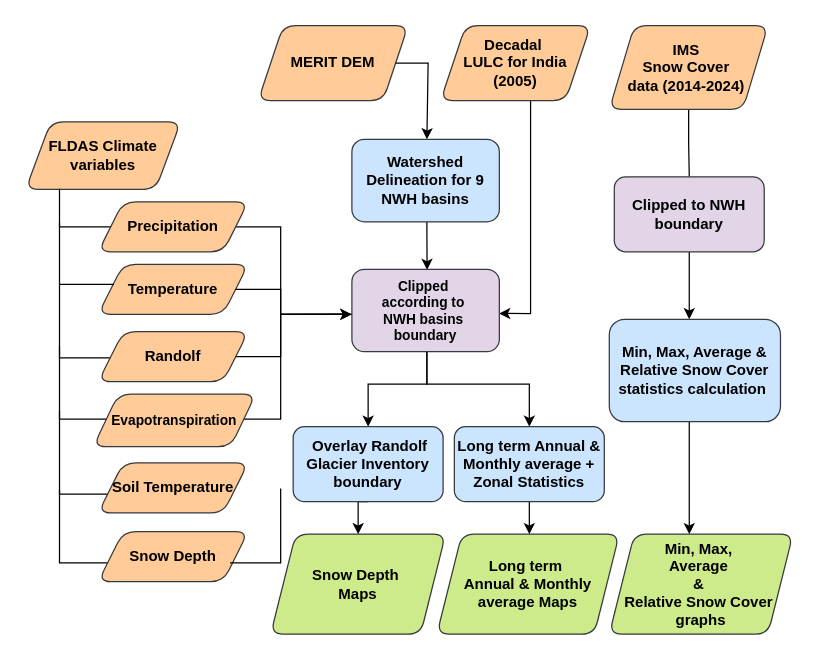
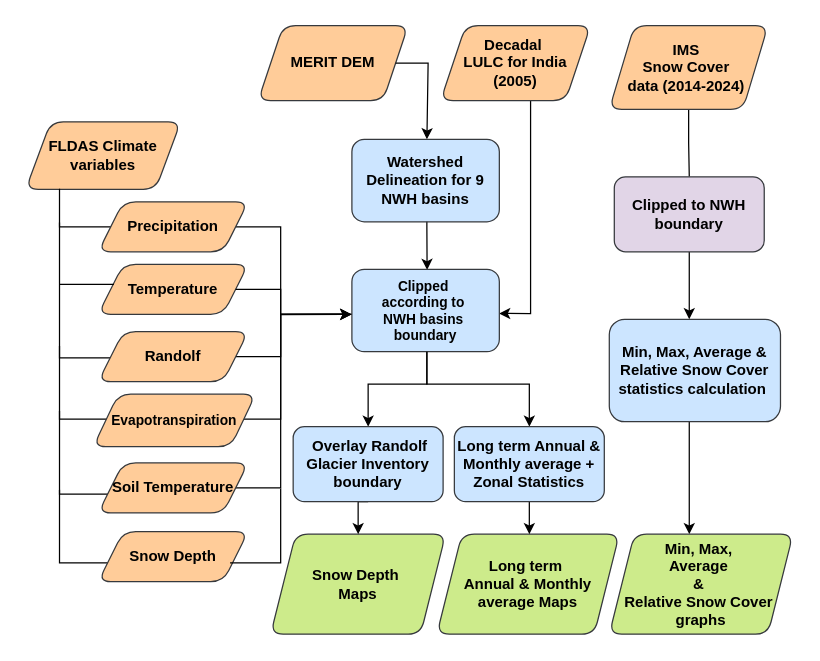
node "Clipped according to NWH basins boundary": fillcolor #e1d5e7 -> #cce5ff
edge "Soil Temperature" -> "Clipped according to NWH basins boundary": added
